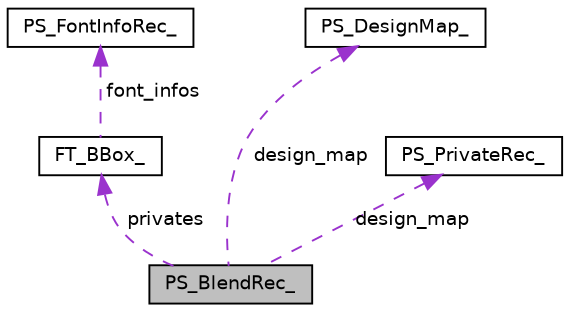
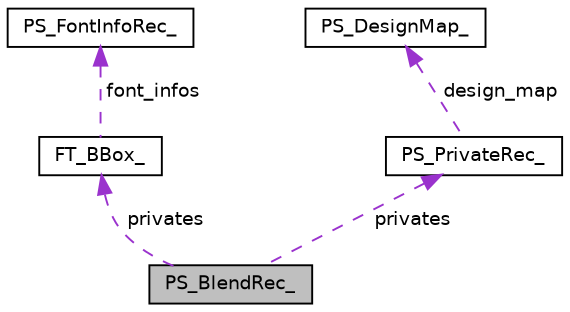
edge "PS_BlendRec_" -> "PS_DesignMap_": now "PS_PrivateRec_" -> "PS_DesignMap_"
edge "PS_BlendRec_" -> "PS_PrivateRec_": label " design_map" -> " privates"
